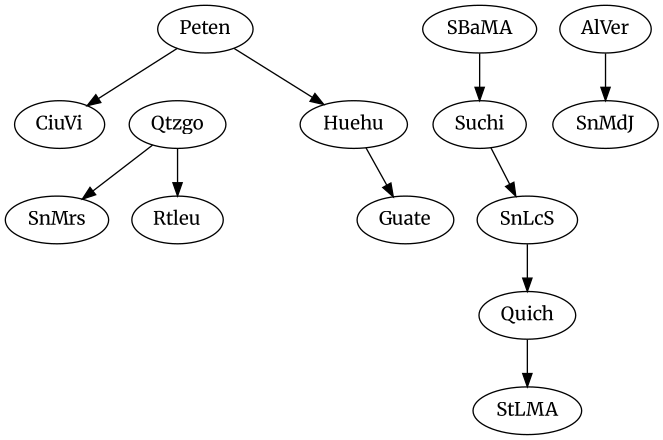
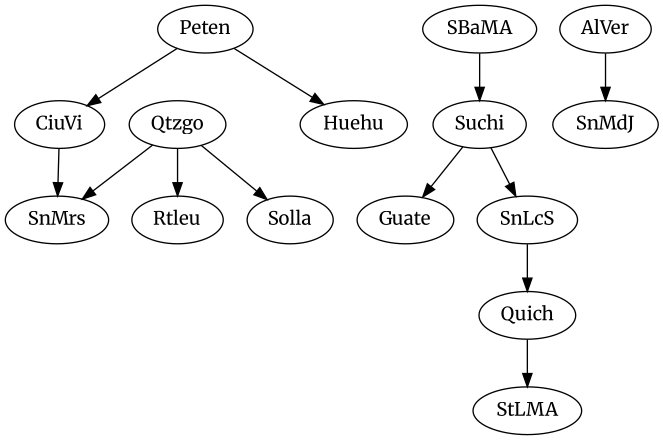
edge "CiuVi" -> "SnMrs": added
edge "Huehu" -> "Guate": now "Suchi" -> "Guate"
node "Solla": added
